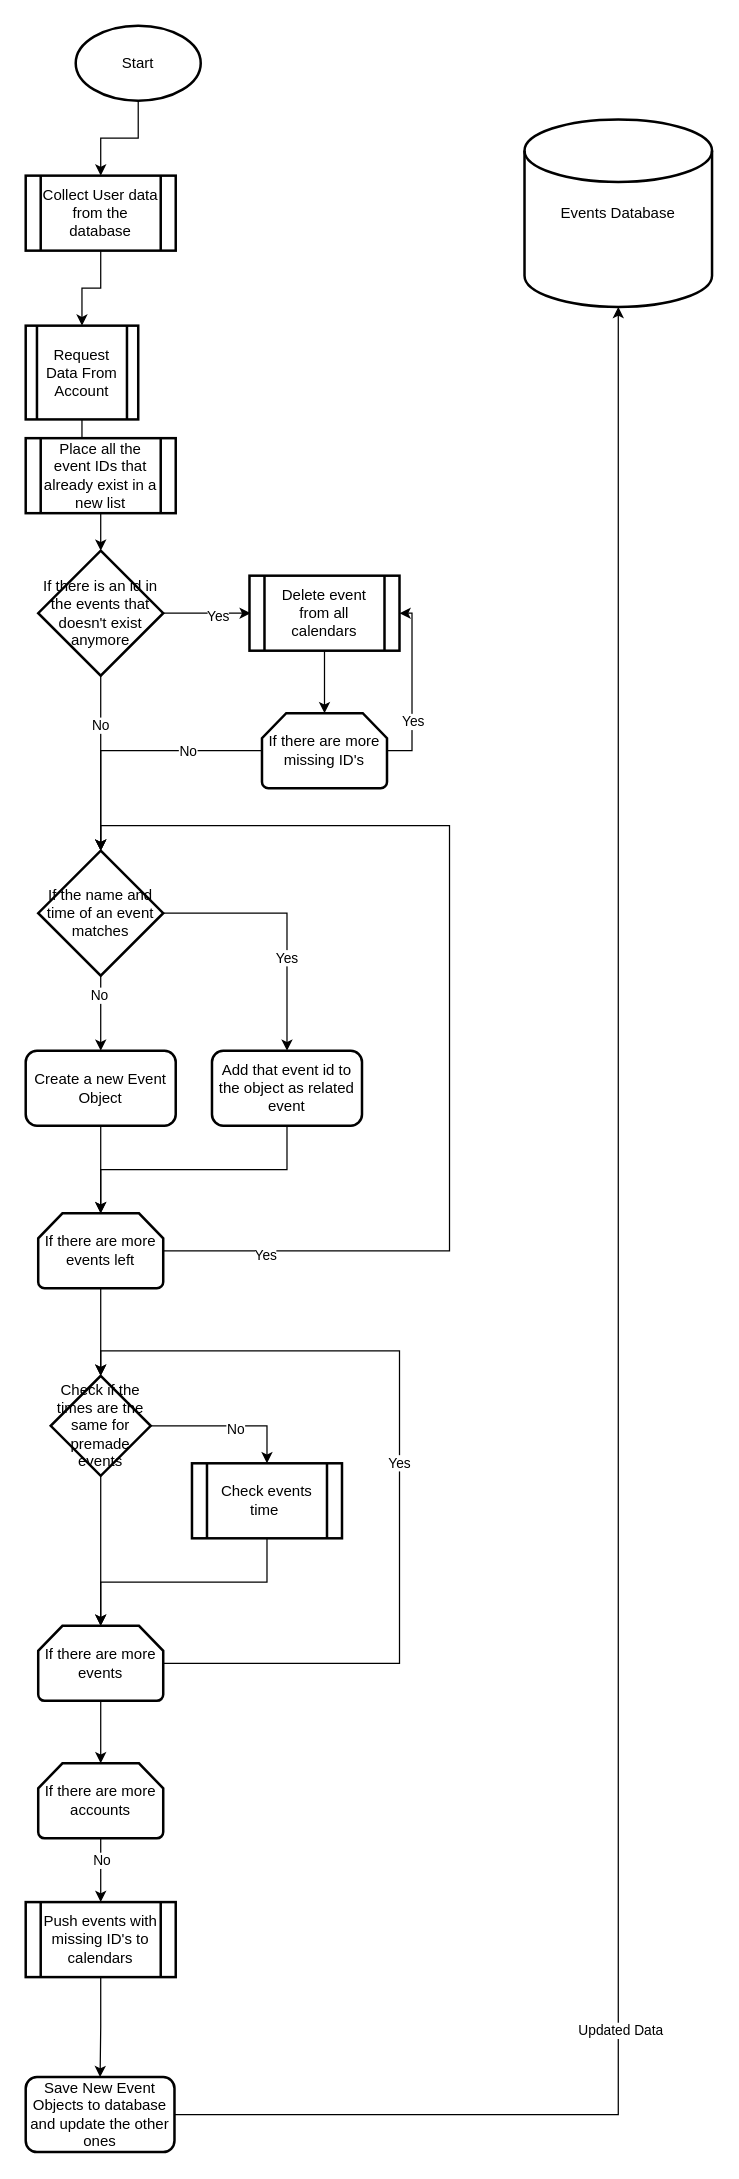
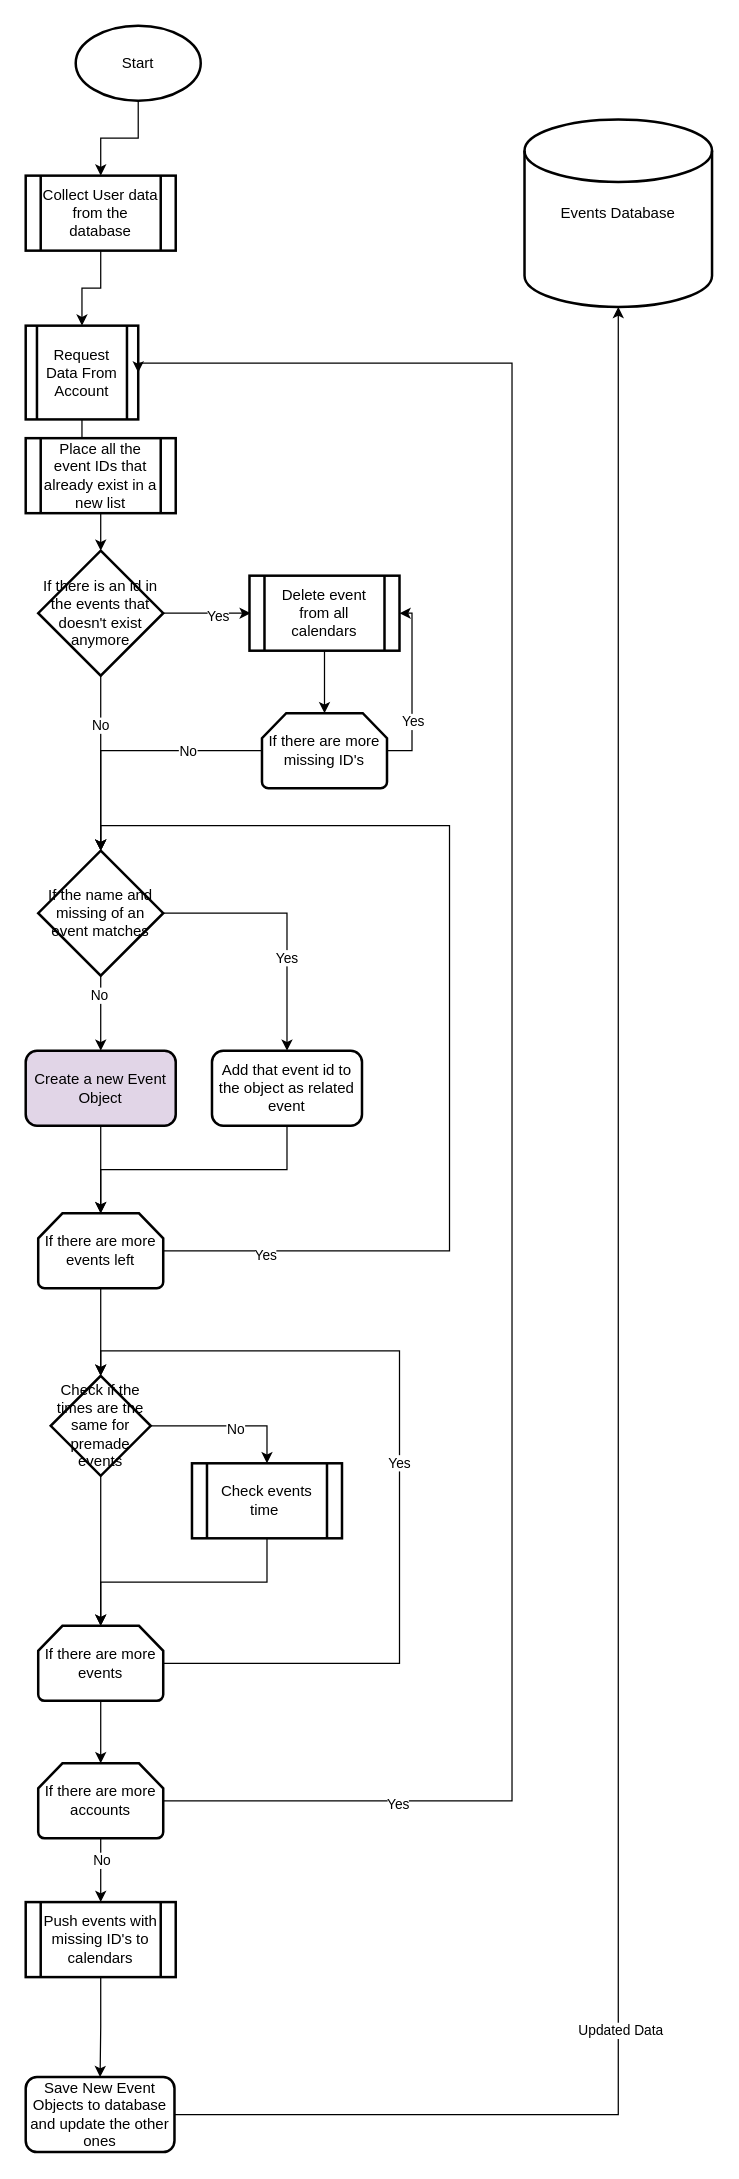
node "If the name and time of an event matches": label "If the name and time of an event matches" -> "If the name and missing of an event matches"
edge "If there are more accounts" -> "Request Data From Account": added, label "Yes"
node "Create a new Event Object": fillcolor #ffffff -> #e1d5e7
